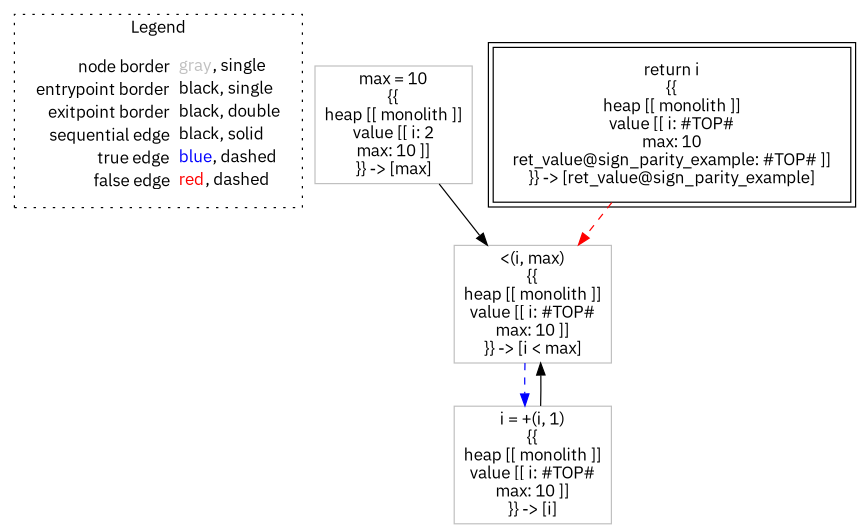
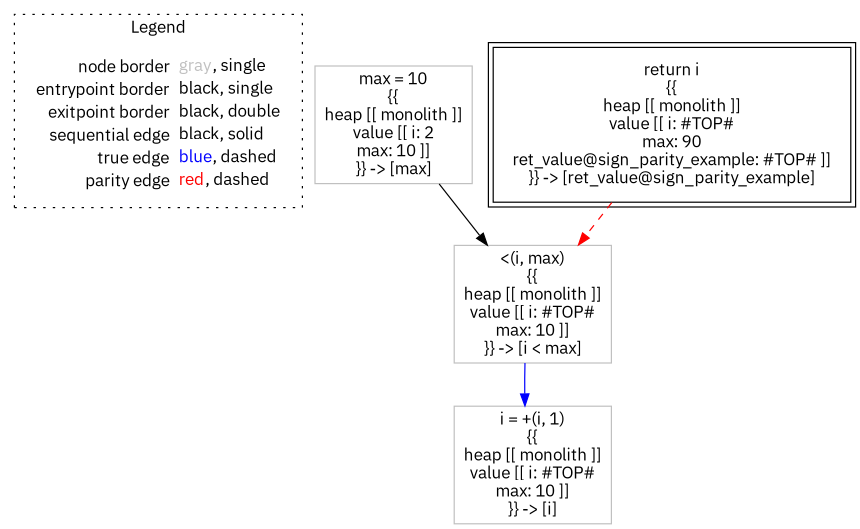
node "return i": text "max: 10" -> "max: 90"
node "node border": text "false edge" -> "parity edge"
edge "<(i, max)" -> "i = +(i, 1)": style dashed -> solid
edge "i = +(i, 1)" -> "<(i, max)": removed
